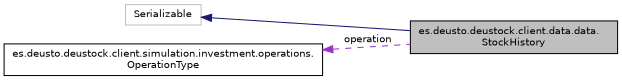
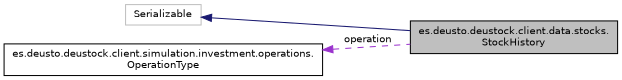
node "es.deusto.deustock.client.data.data. StockHistory": label "es.deusto.deustock.client.data.data. StockHistory" -> "es.deusto.deustock.client.data.stocks. StockHistory"
